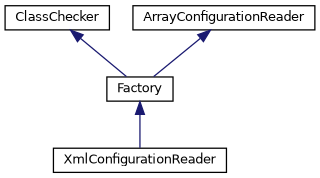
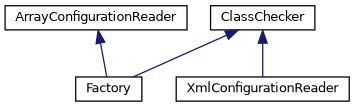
edge "XmlConfigurationReader" -> "Factory": now "XmlConfigurationReader" -> "ClassChecker"
